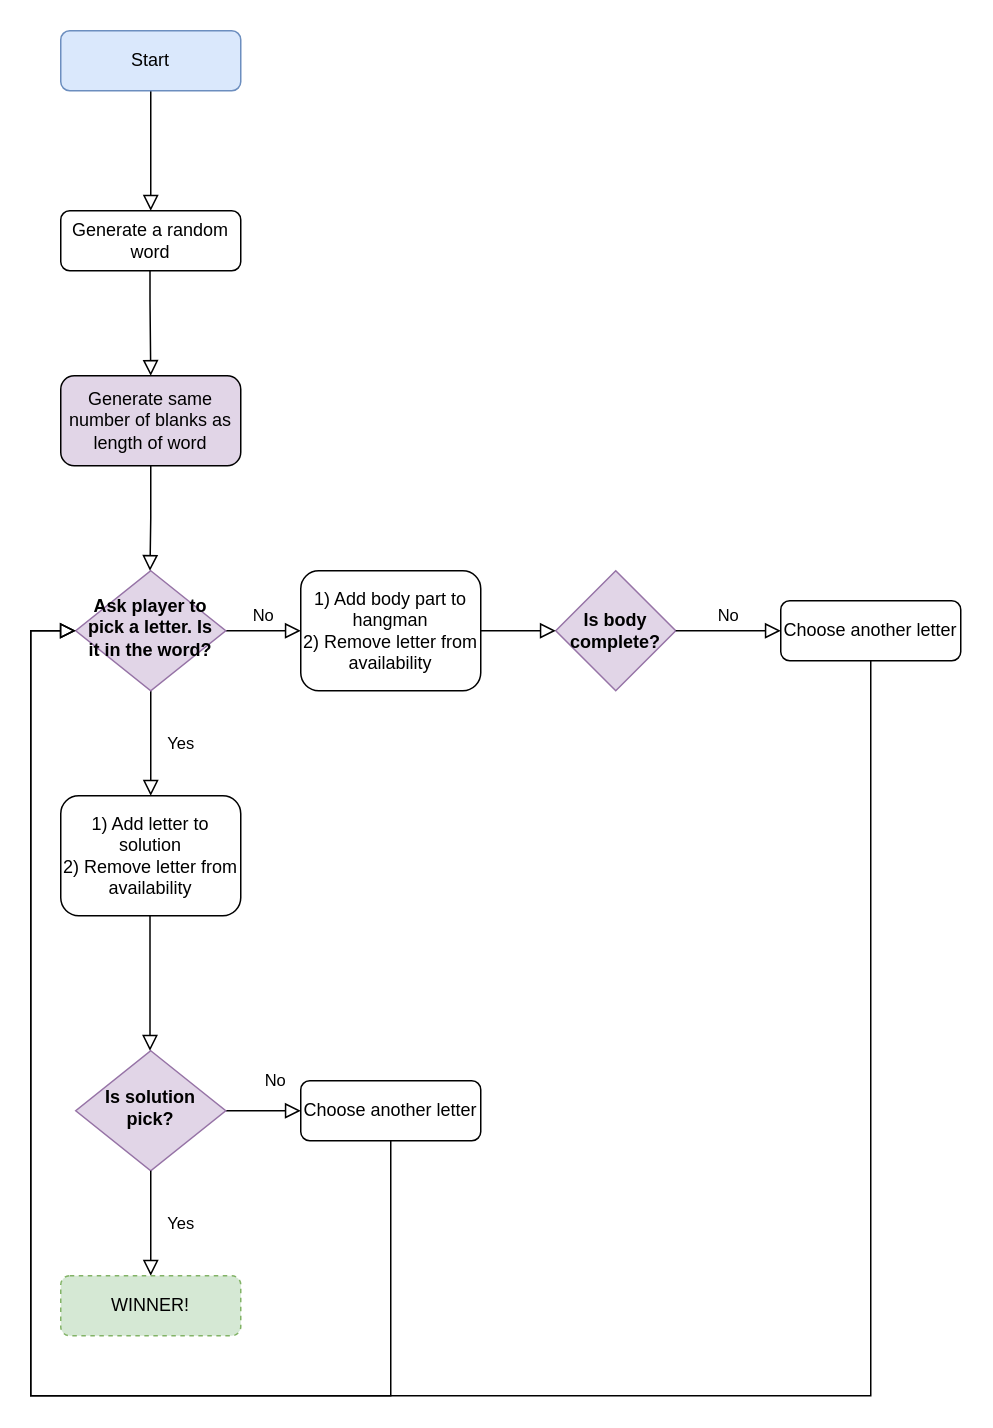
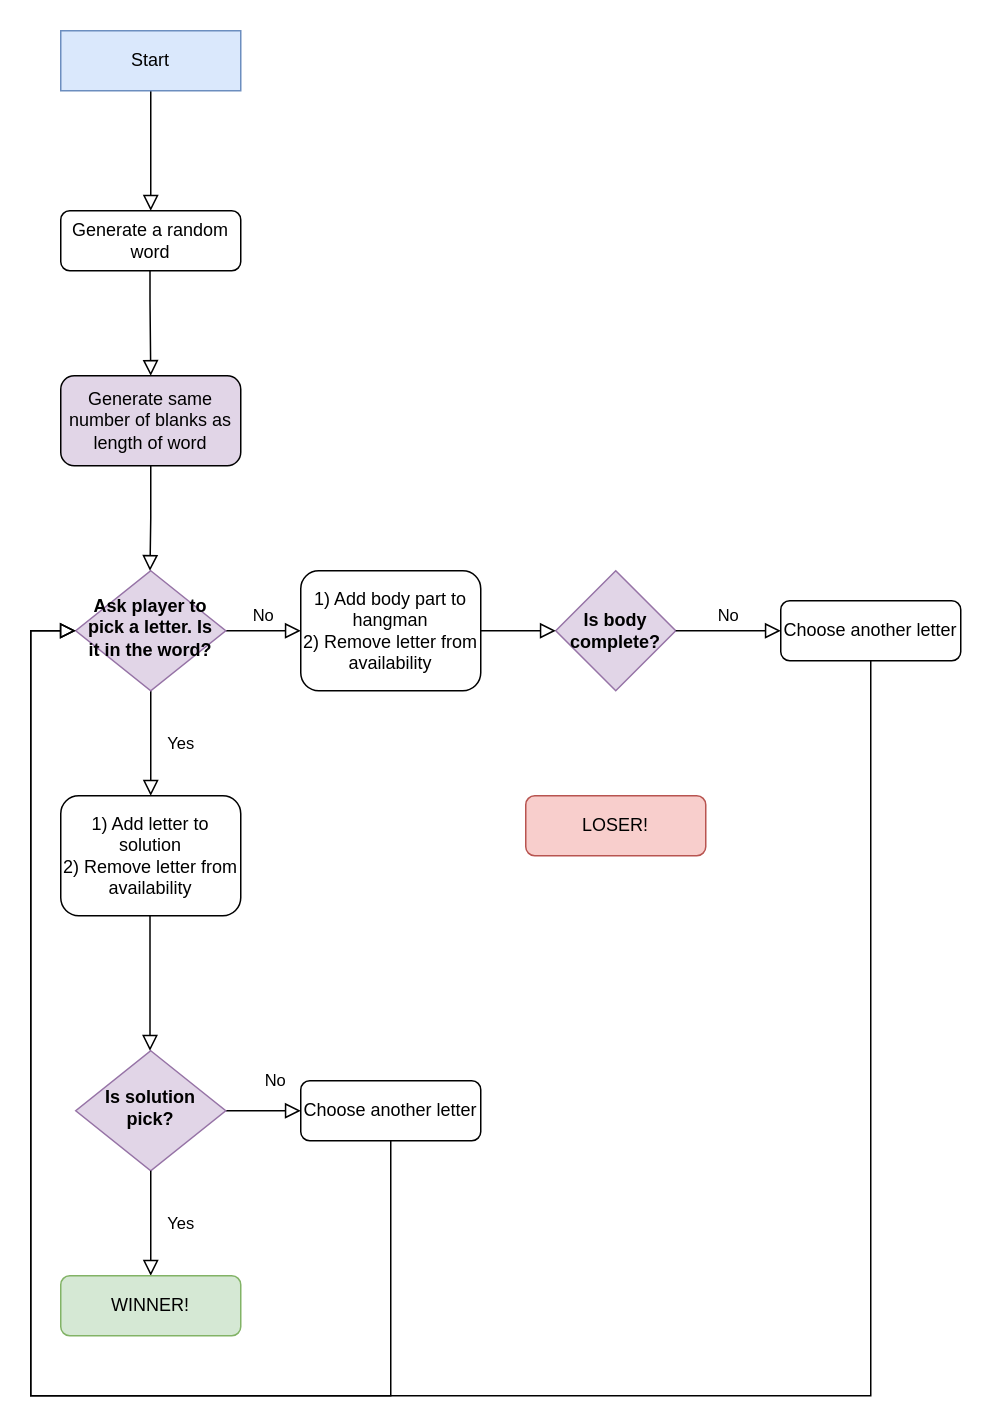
node "Start": shape rounded rectangle -> rectangle
node "LOSER!": added
node "WINNER!": style dashed -> solid
